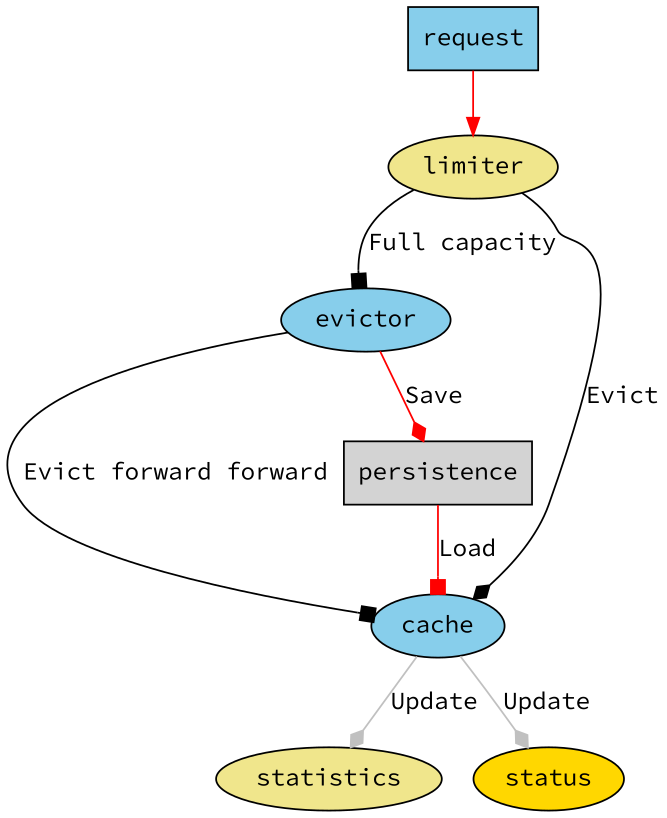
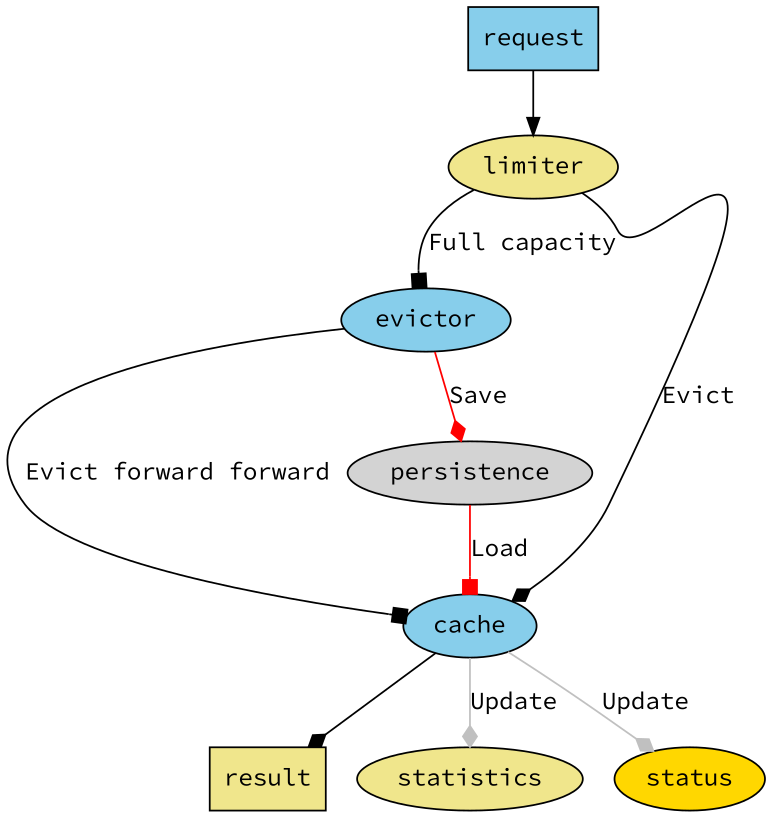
edge "request" -> "limiter": color red -> black
node "persistence": shape box -> ellipse
node "result": added
